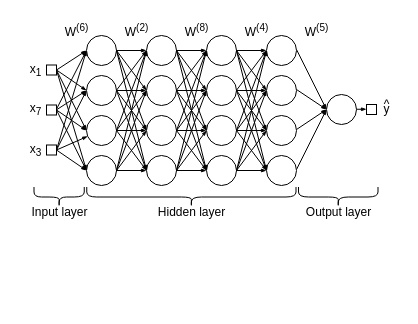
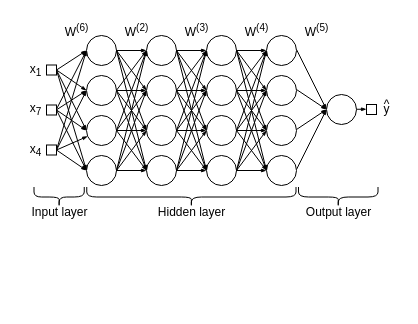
node "W(8)": label "W(8)" -> "W(3)"
node "x3": label "x3" -> "x4"
